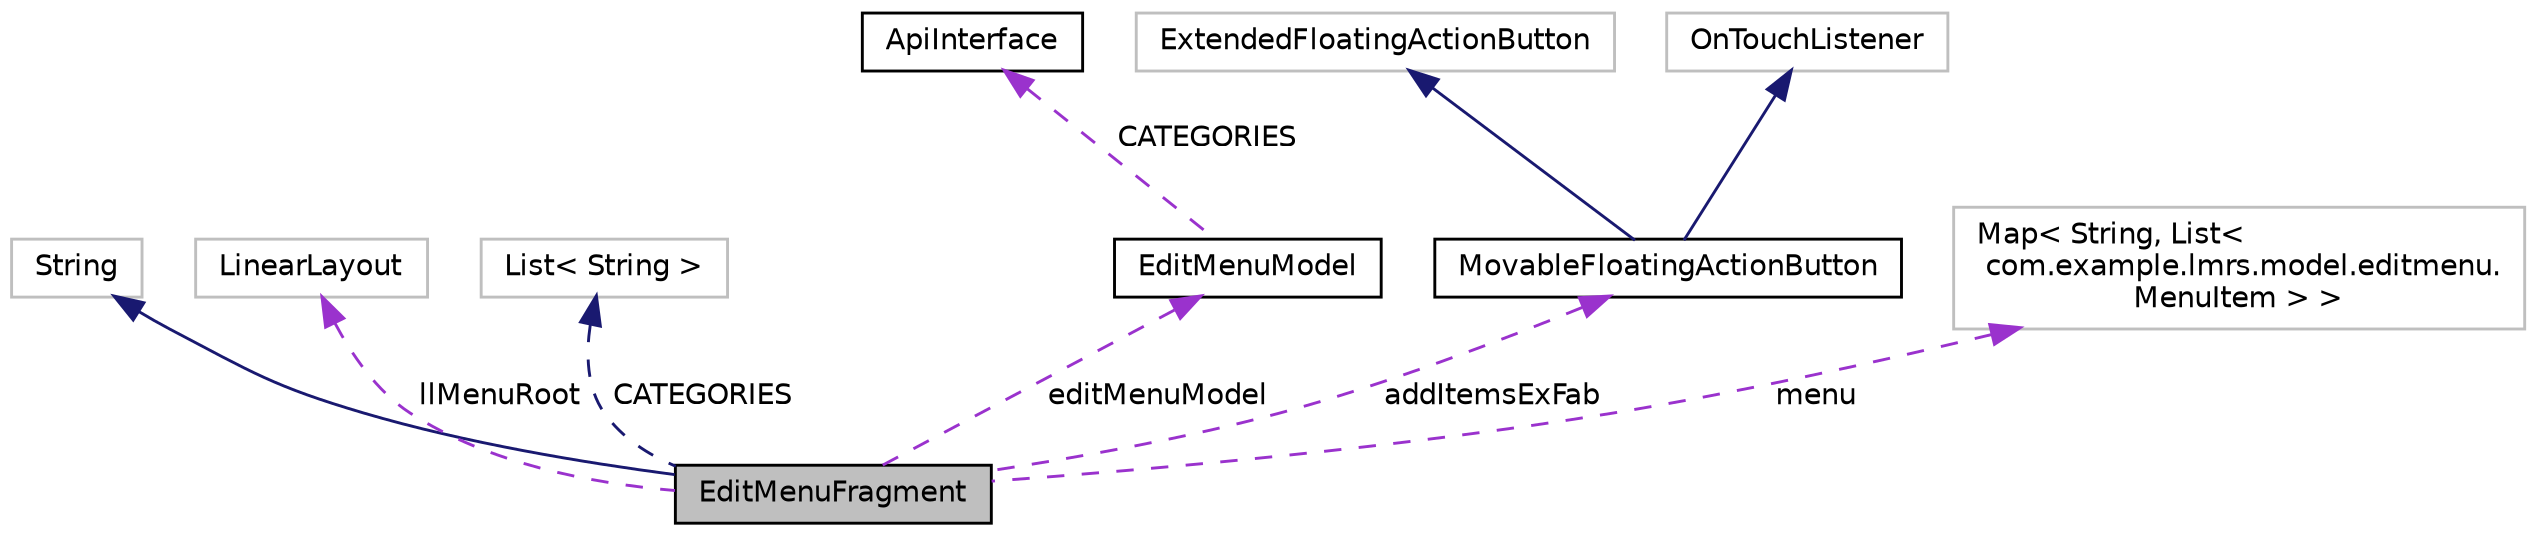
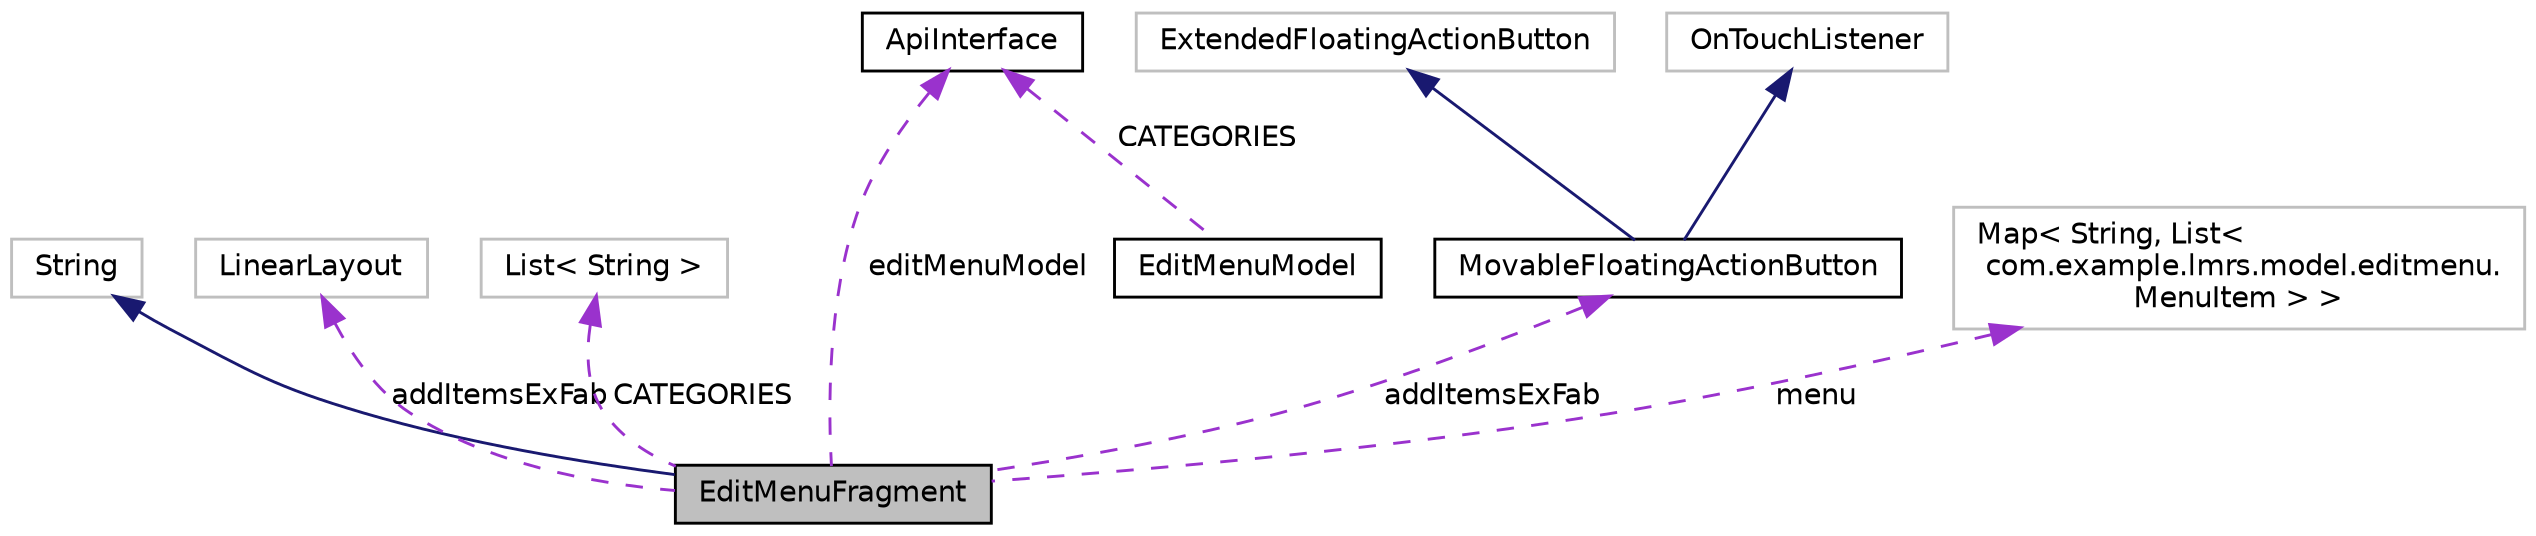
edge "EditMenuFragment" -> "EditMenuModel": now "EditMenuFragment" -> "ApiInterface"
edge "EditMenuFragment" -> "LinearLayout": label " llMenuRoot" -> " addItemsExFab"
edge "EditMenuFragment" -> "List< String >": color midnightblue -> darkorchid3
